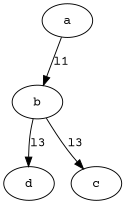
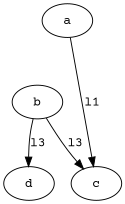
edge "a" -> "b": now "a" -> "c"
